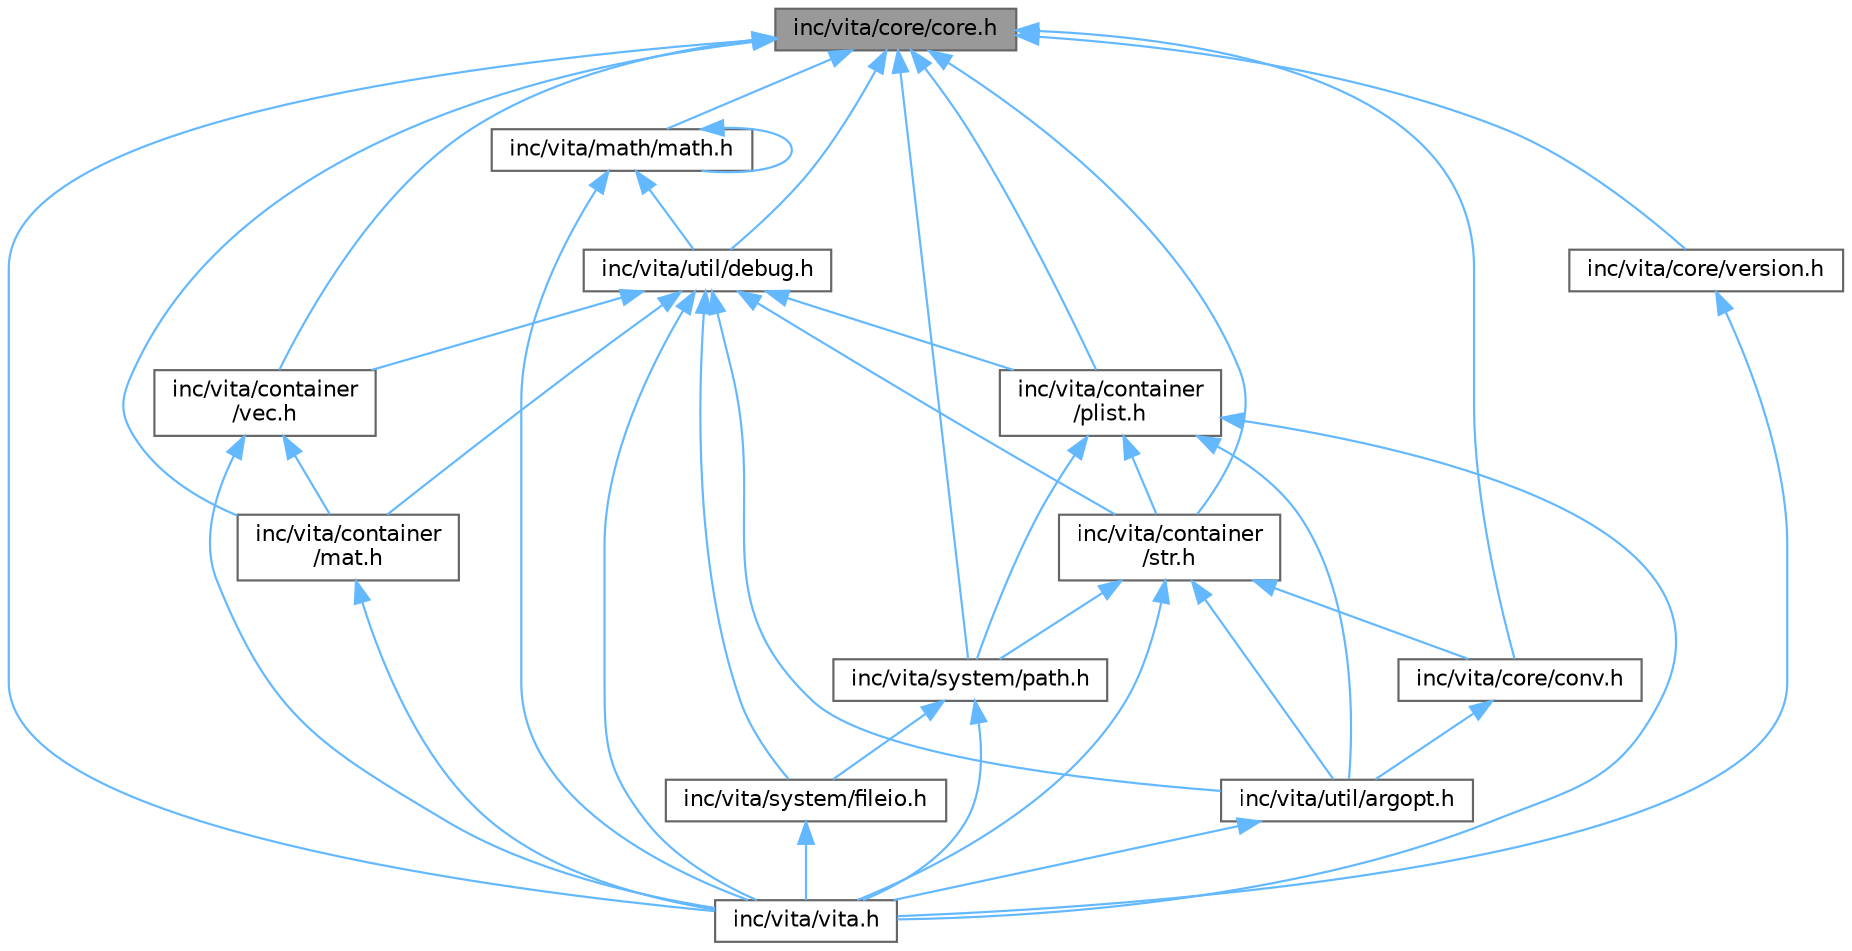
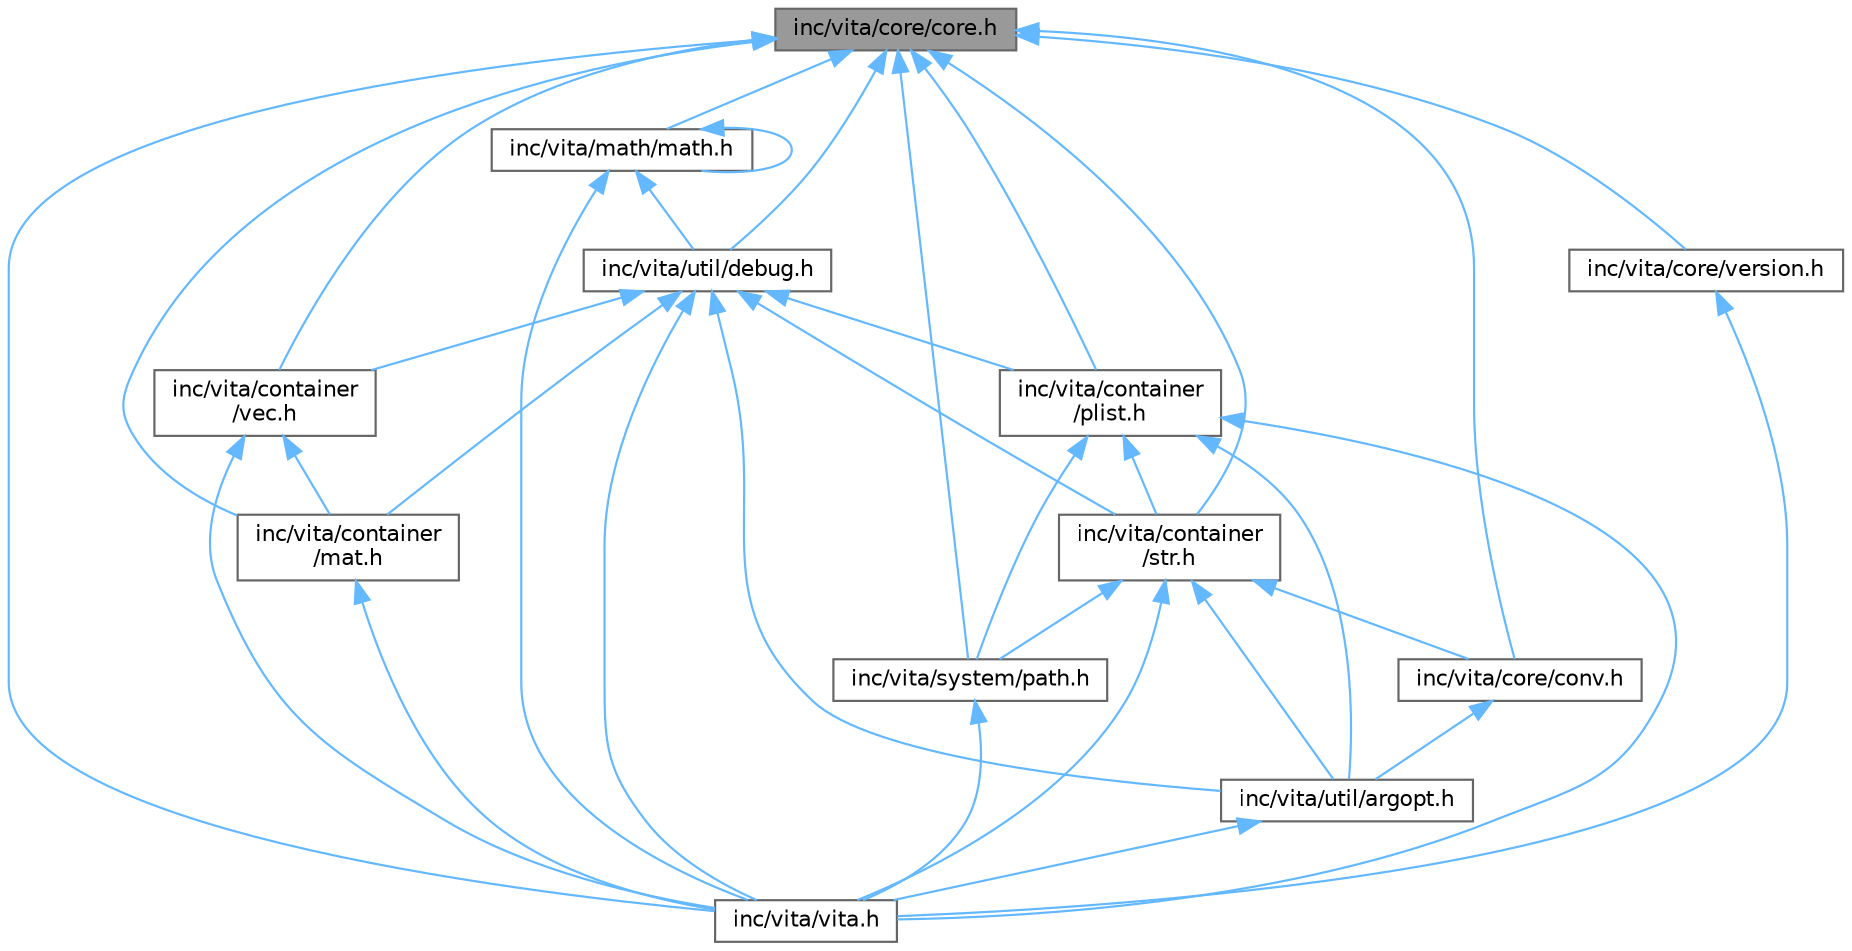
node "inc/vita/system/fileio.h": removed
